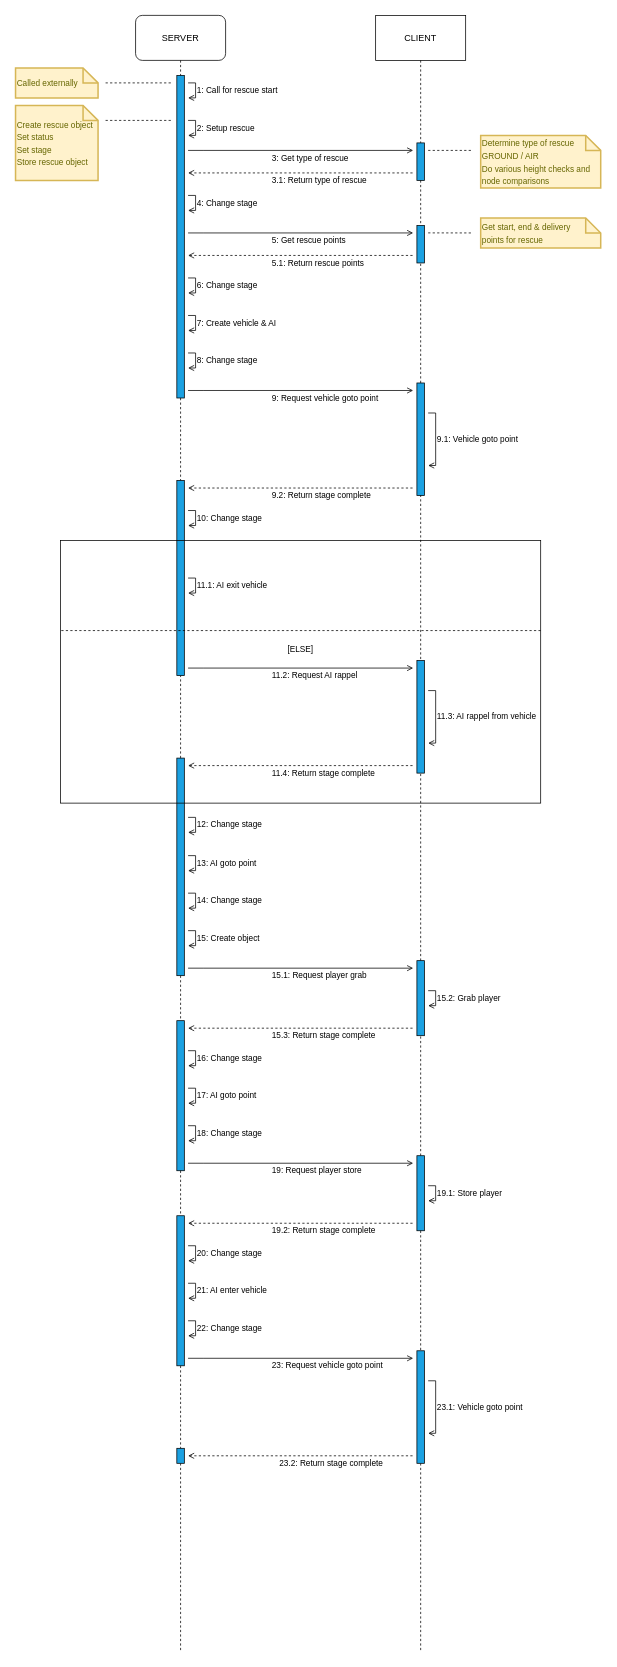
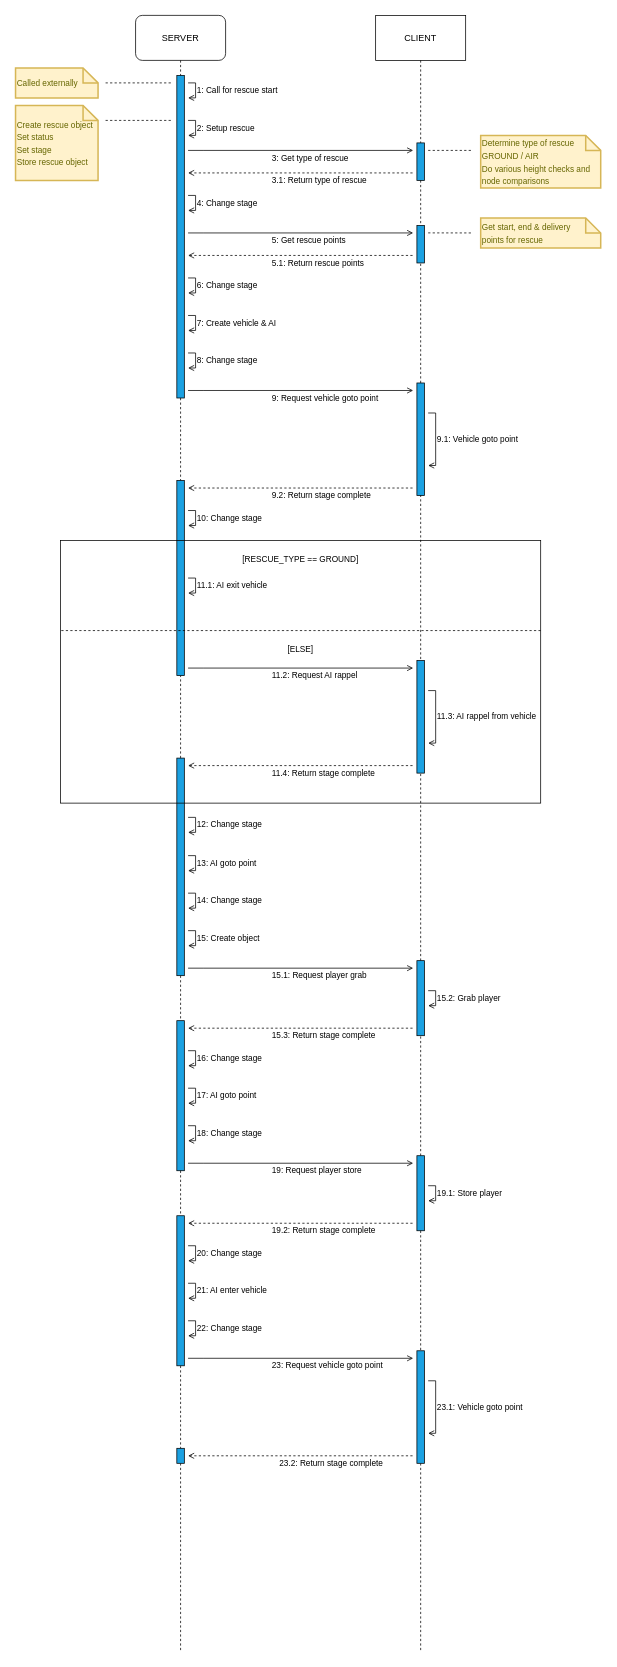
node "[RESCUE_TYPE == GROUND]": added
